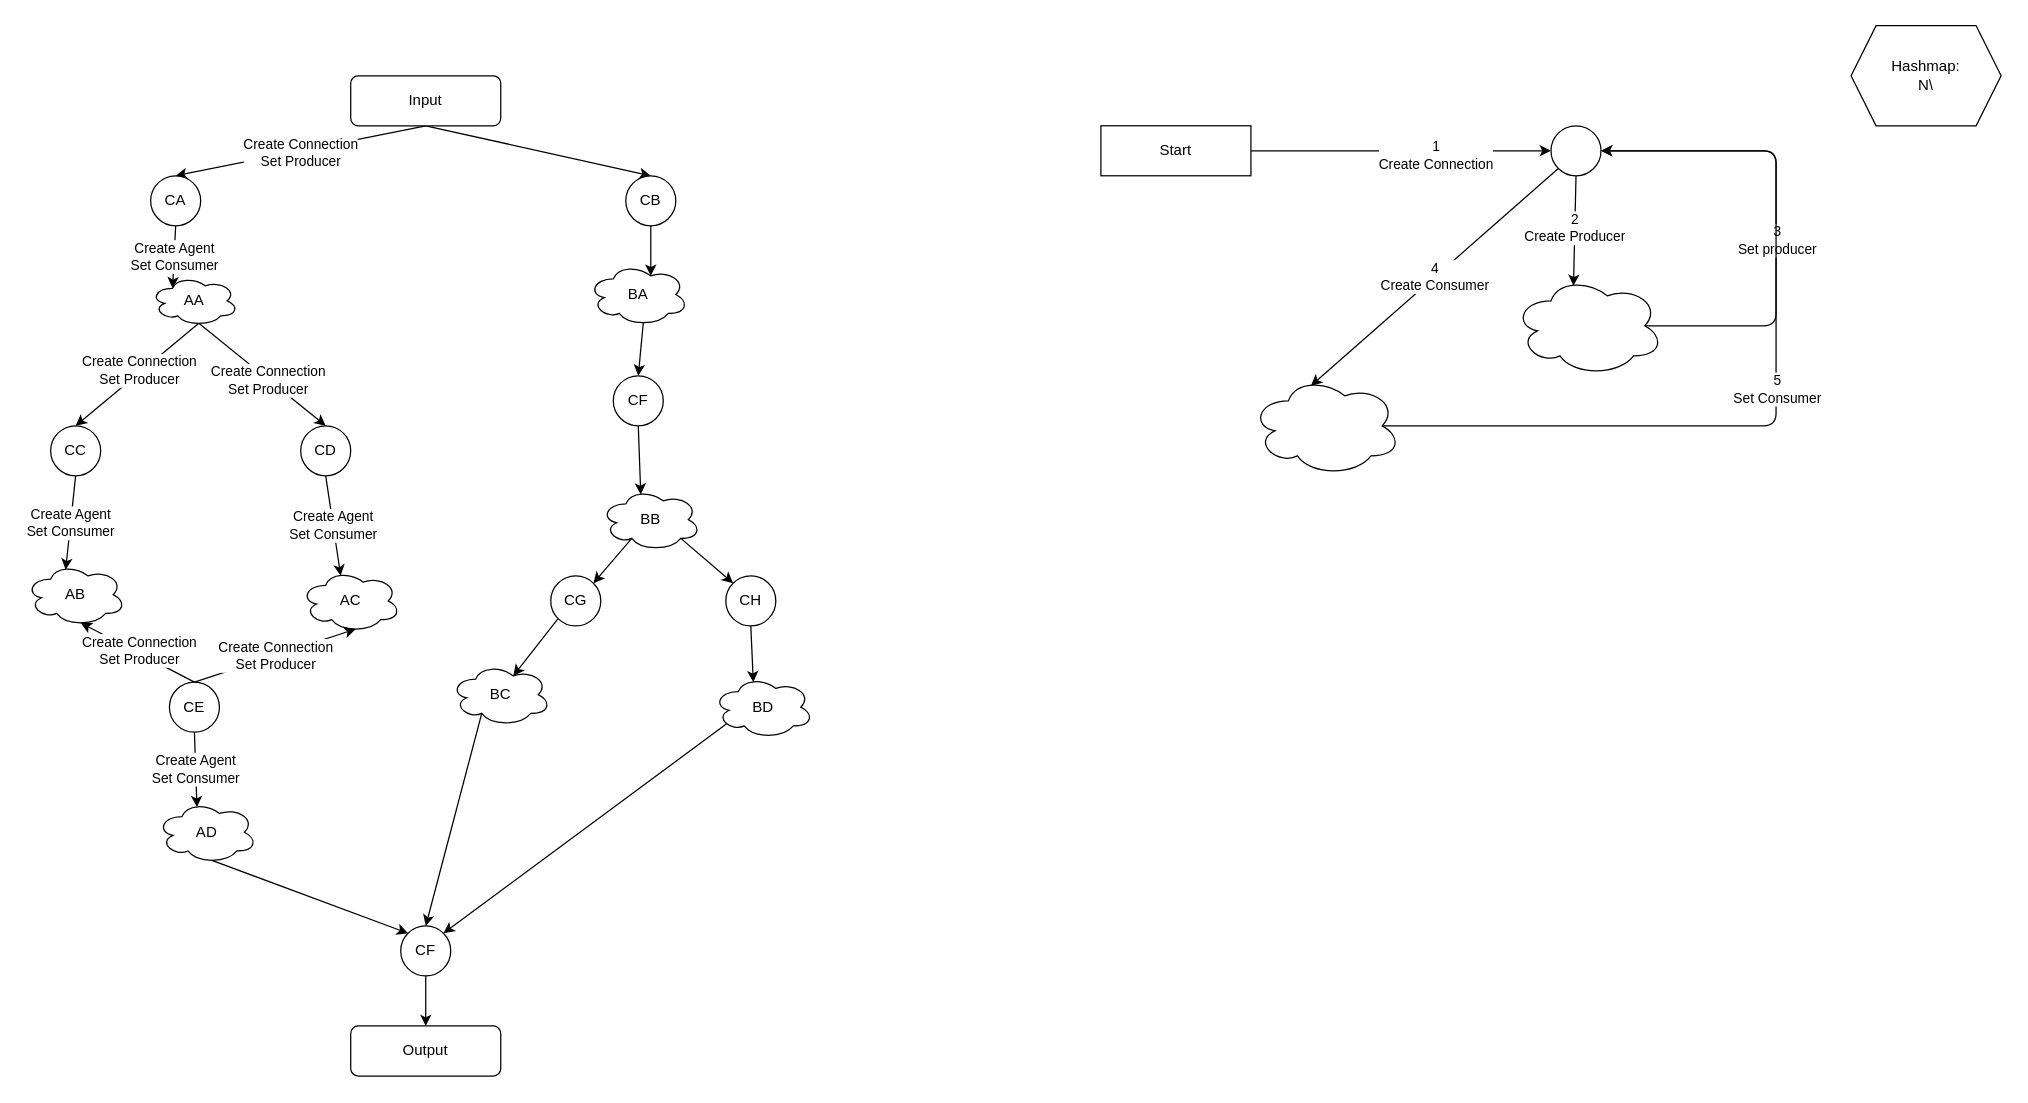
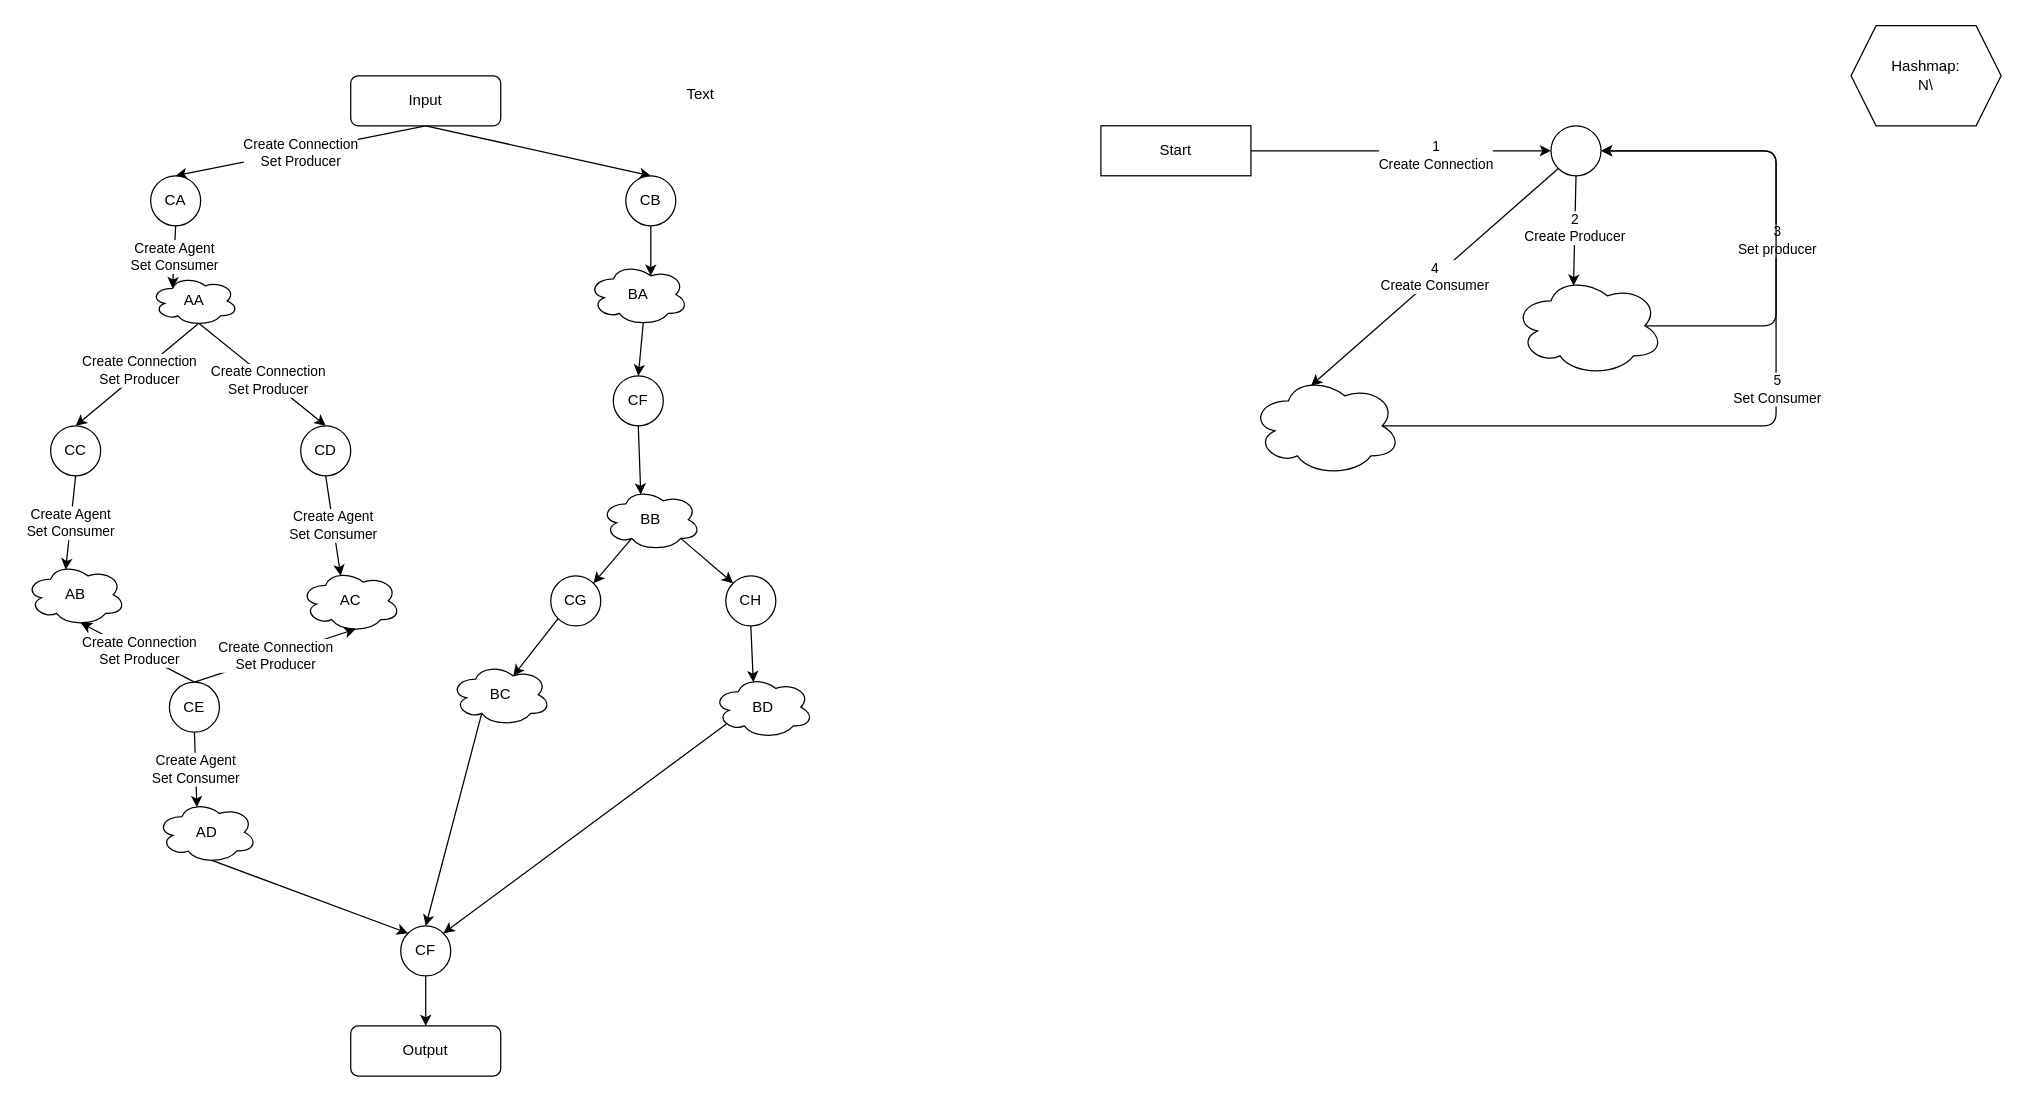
node "Text": added
